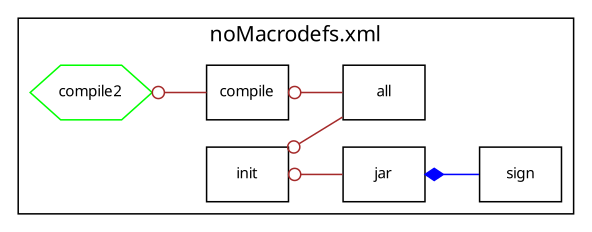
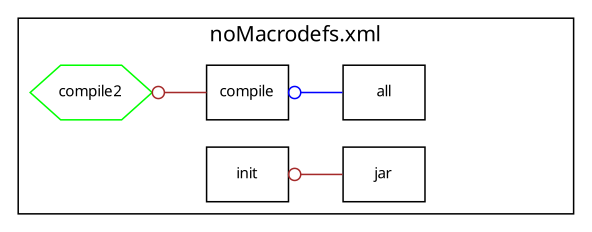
edge "all" -> "compile": color brown -> blue
edge "all" -> "init": removed
node "sign": removed
